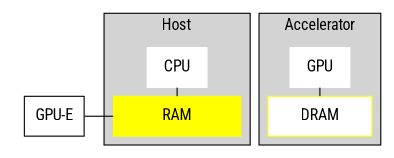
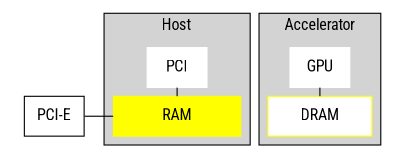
node "CPU": label "CPU" -> "PCI"
node "GPU-E": label "GPU-E" -> "PCI-E"
